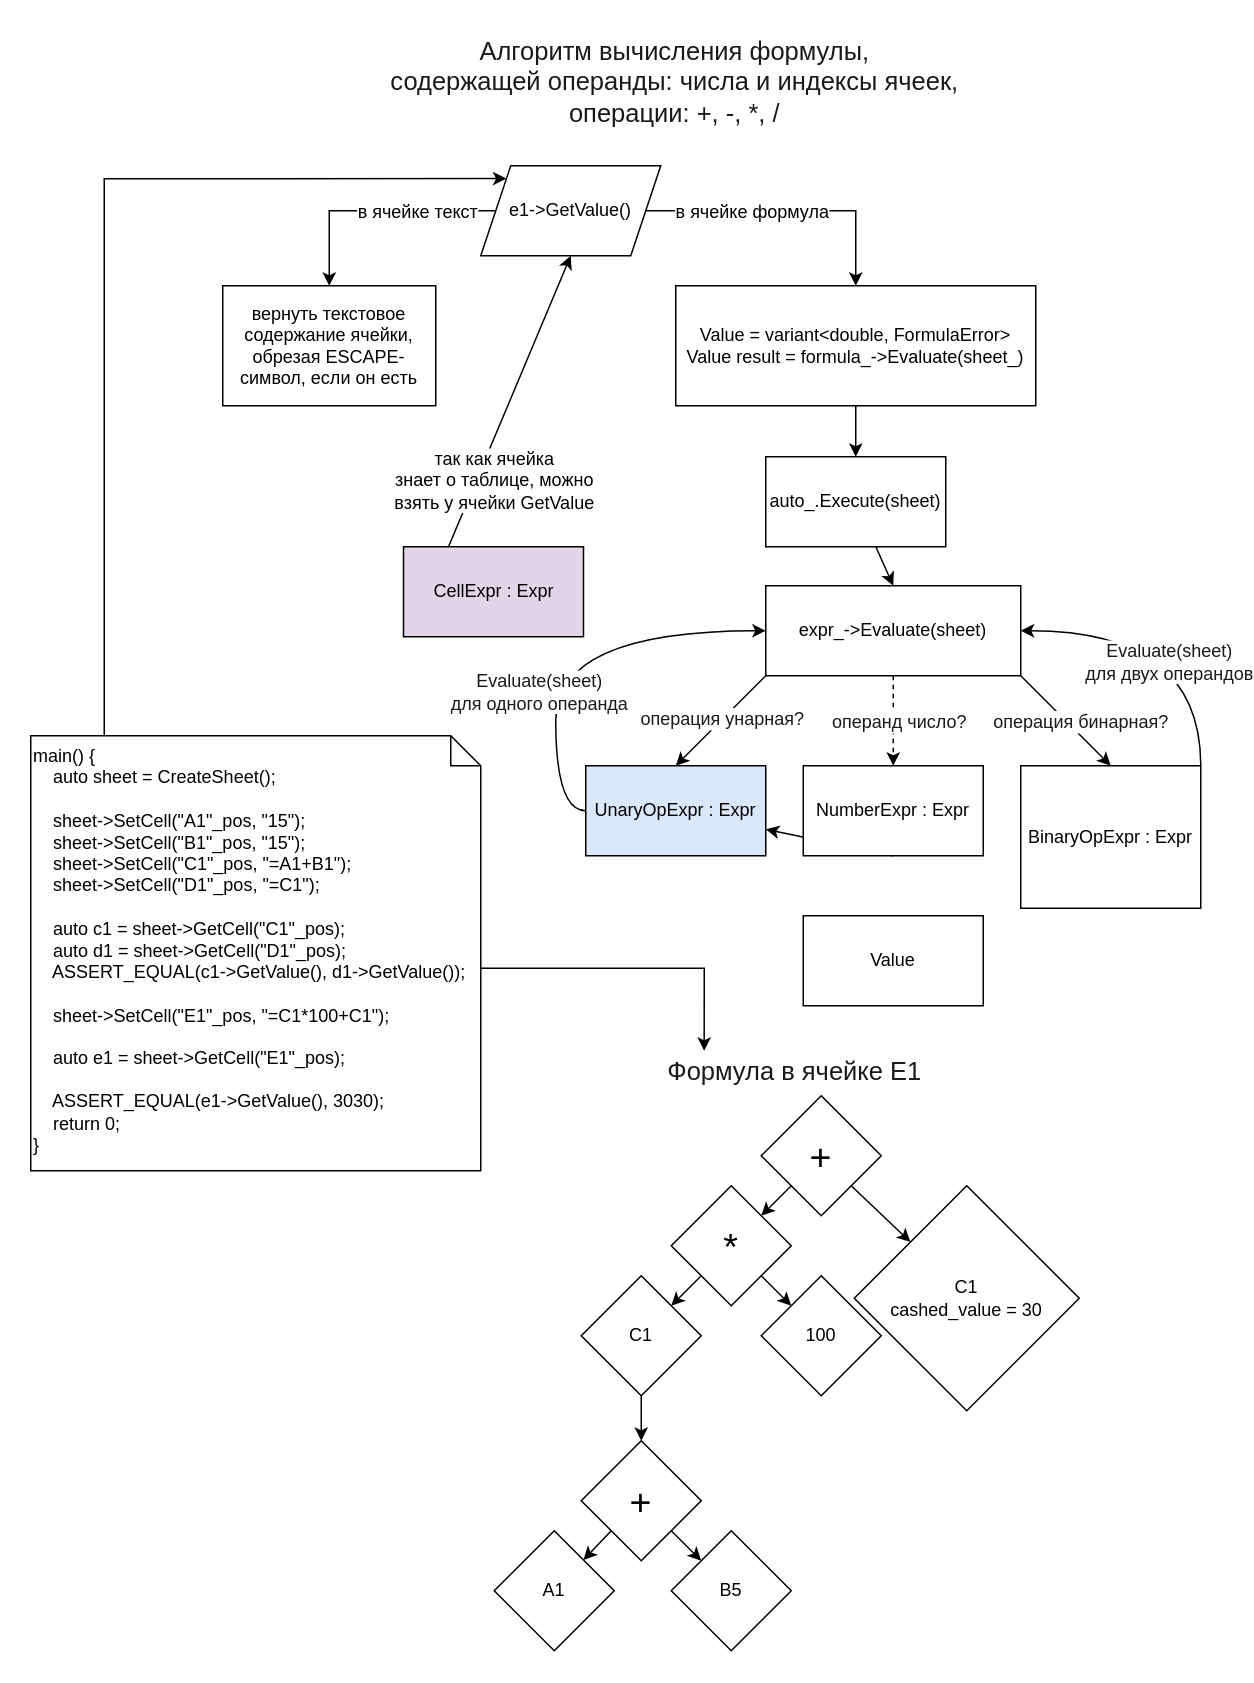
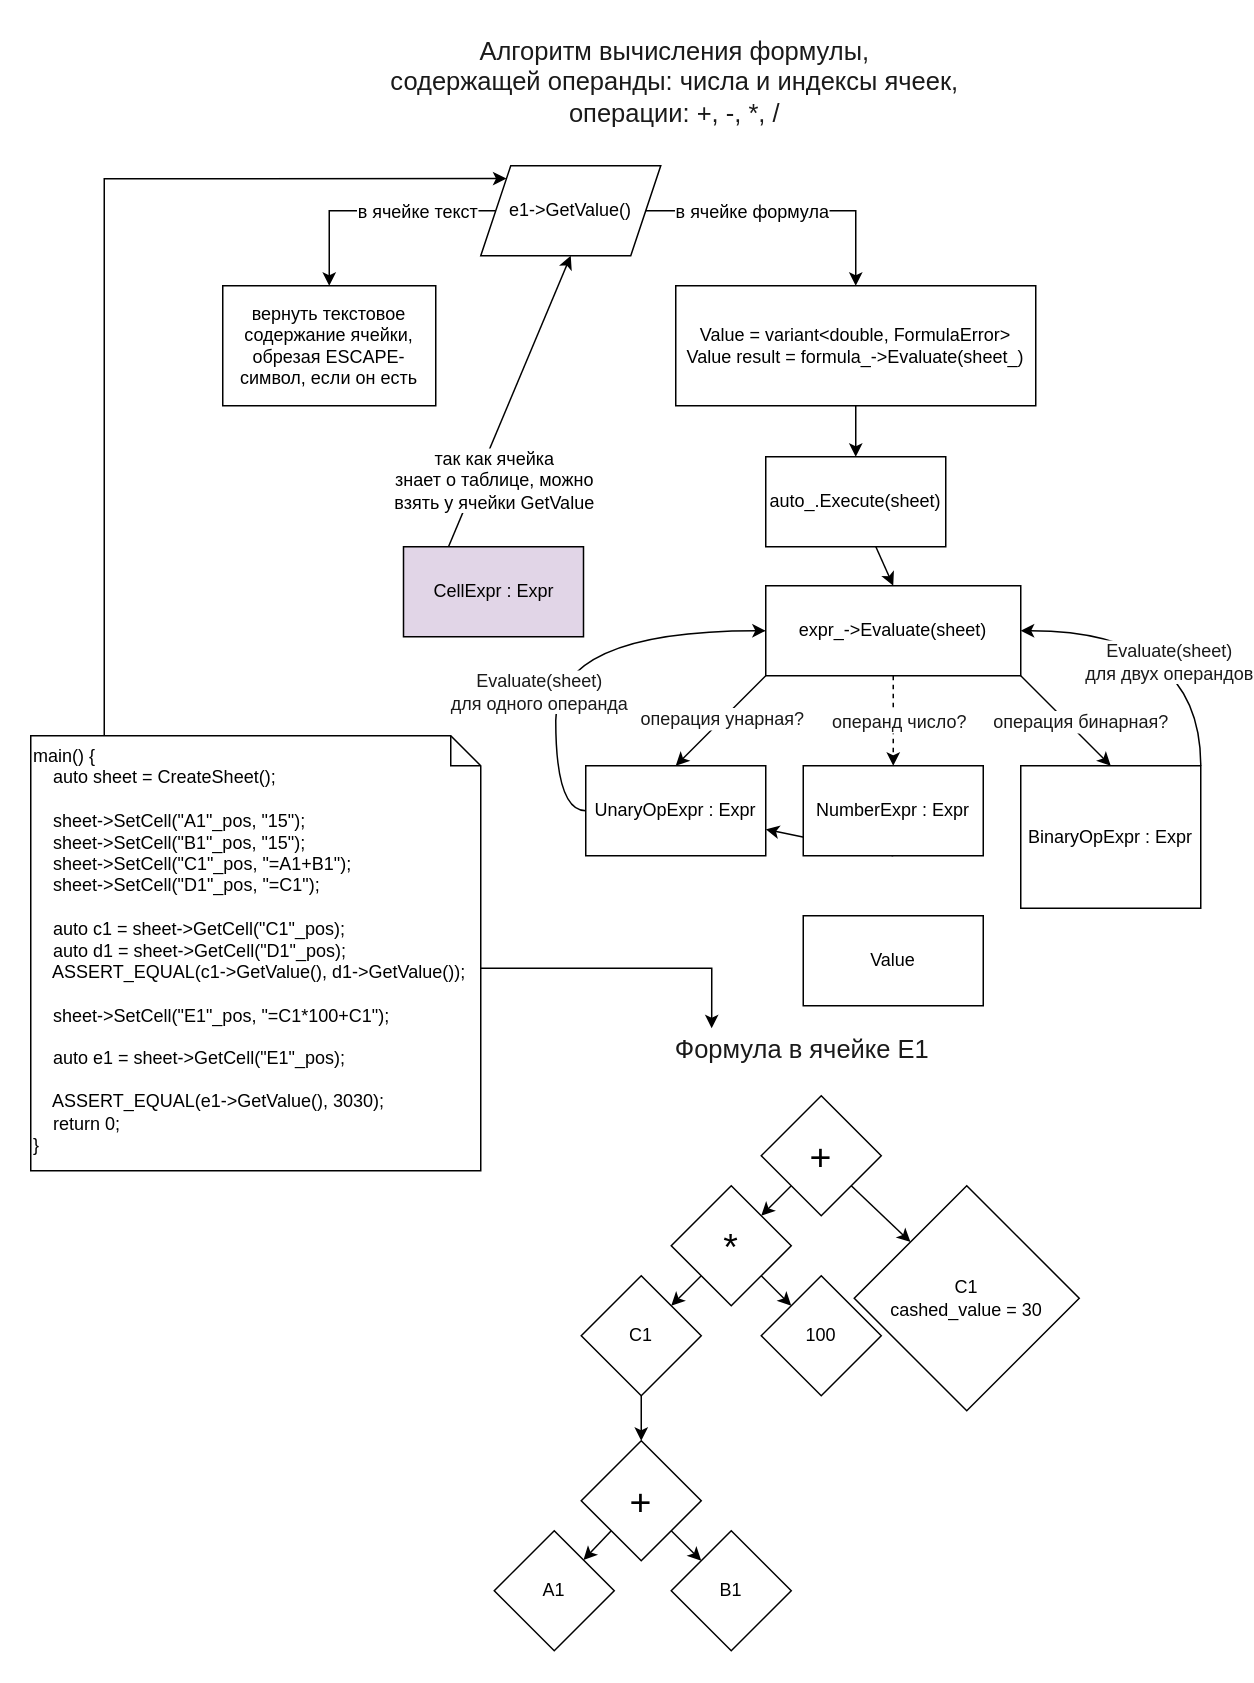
node "UnaryOpExpr : Expr": fillcolor #dae8fc -> #ffffff
node "Формула в ячейке Е1": moved (794, 1073) -> (802, 1051)
node "B5": label "B5" -> "B1"
